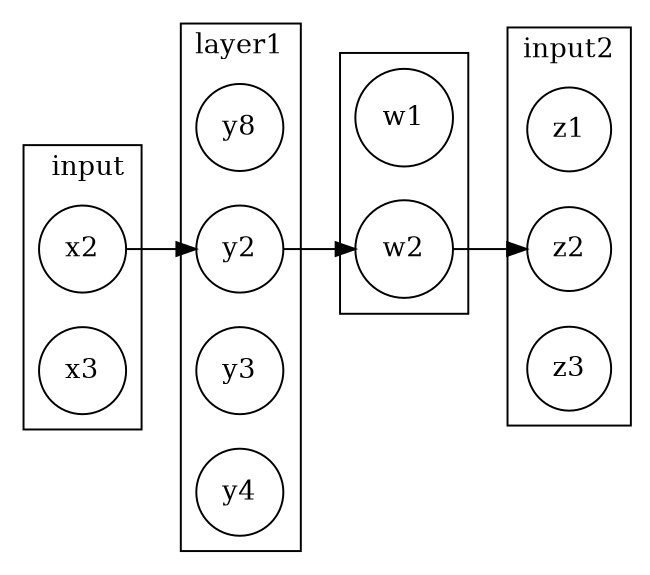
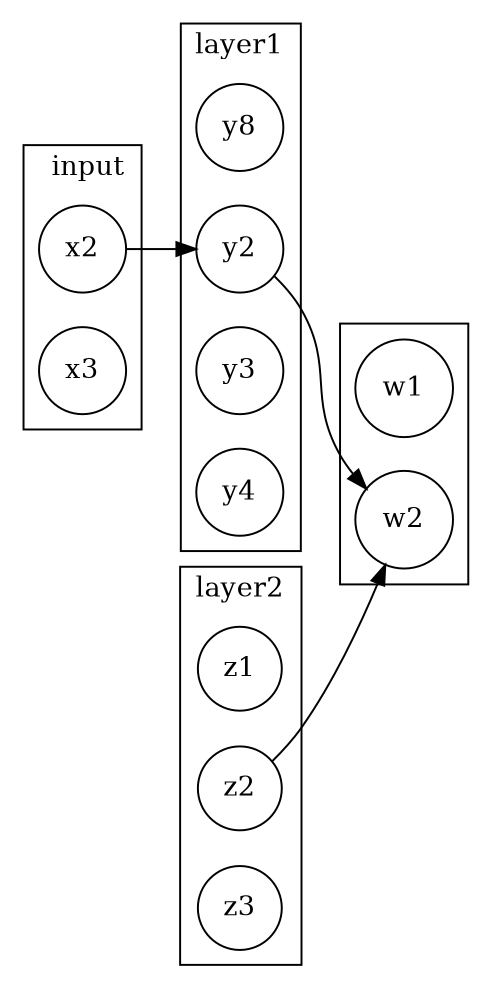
cluster "input2": label "input2" -> "layer2"
edge "w2" -> "z2": reversed
